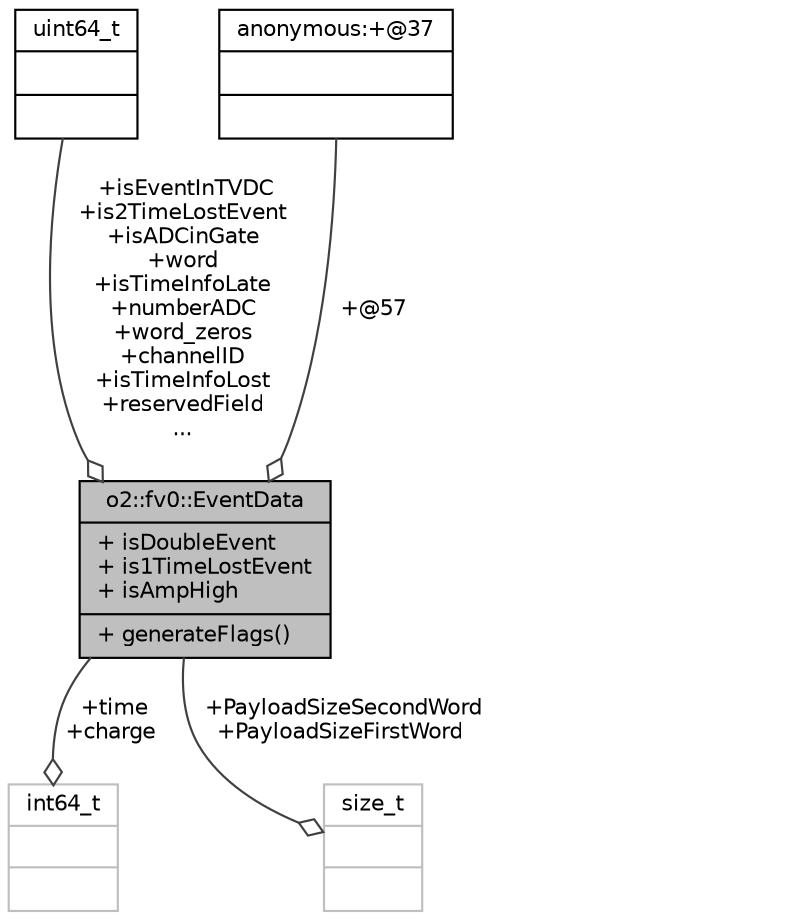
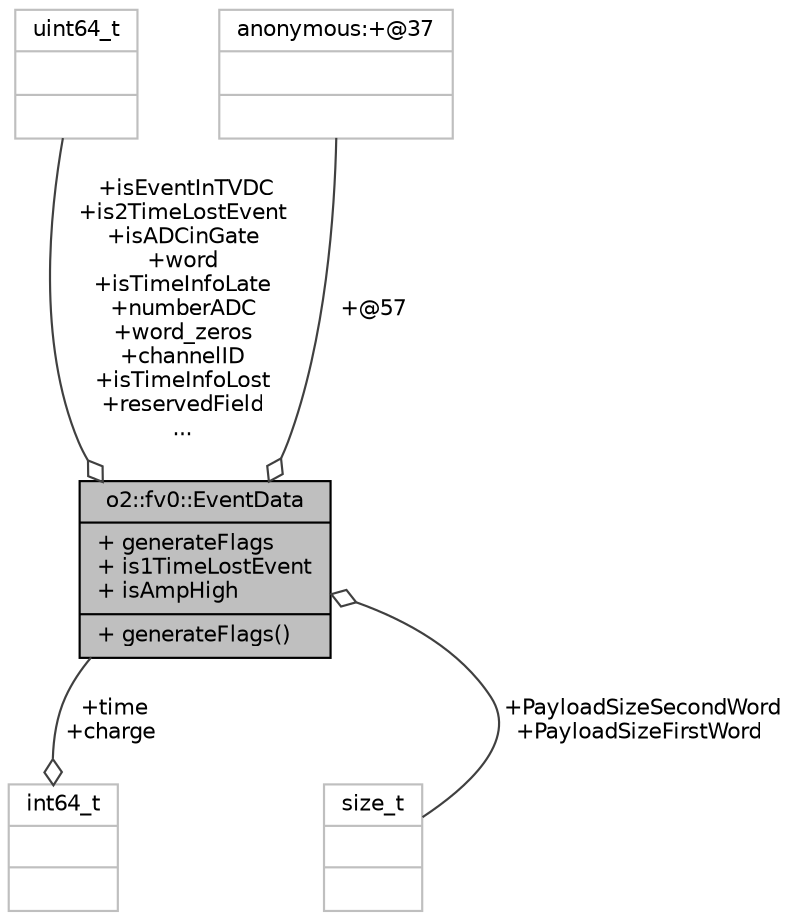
node "uint64_t": color black -> grey75
node "anonymous:+@37": color black -> grey75
node "o2::fv0::EventData": text "+ isDoubleEvent" -> "+ generateFlags"
edge "o2::fv0::EventData" -> "size_t": reversed
